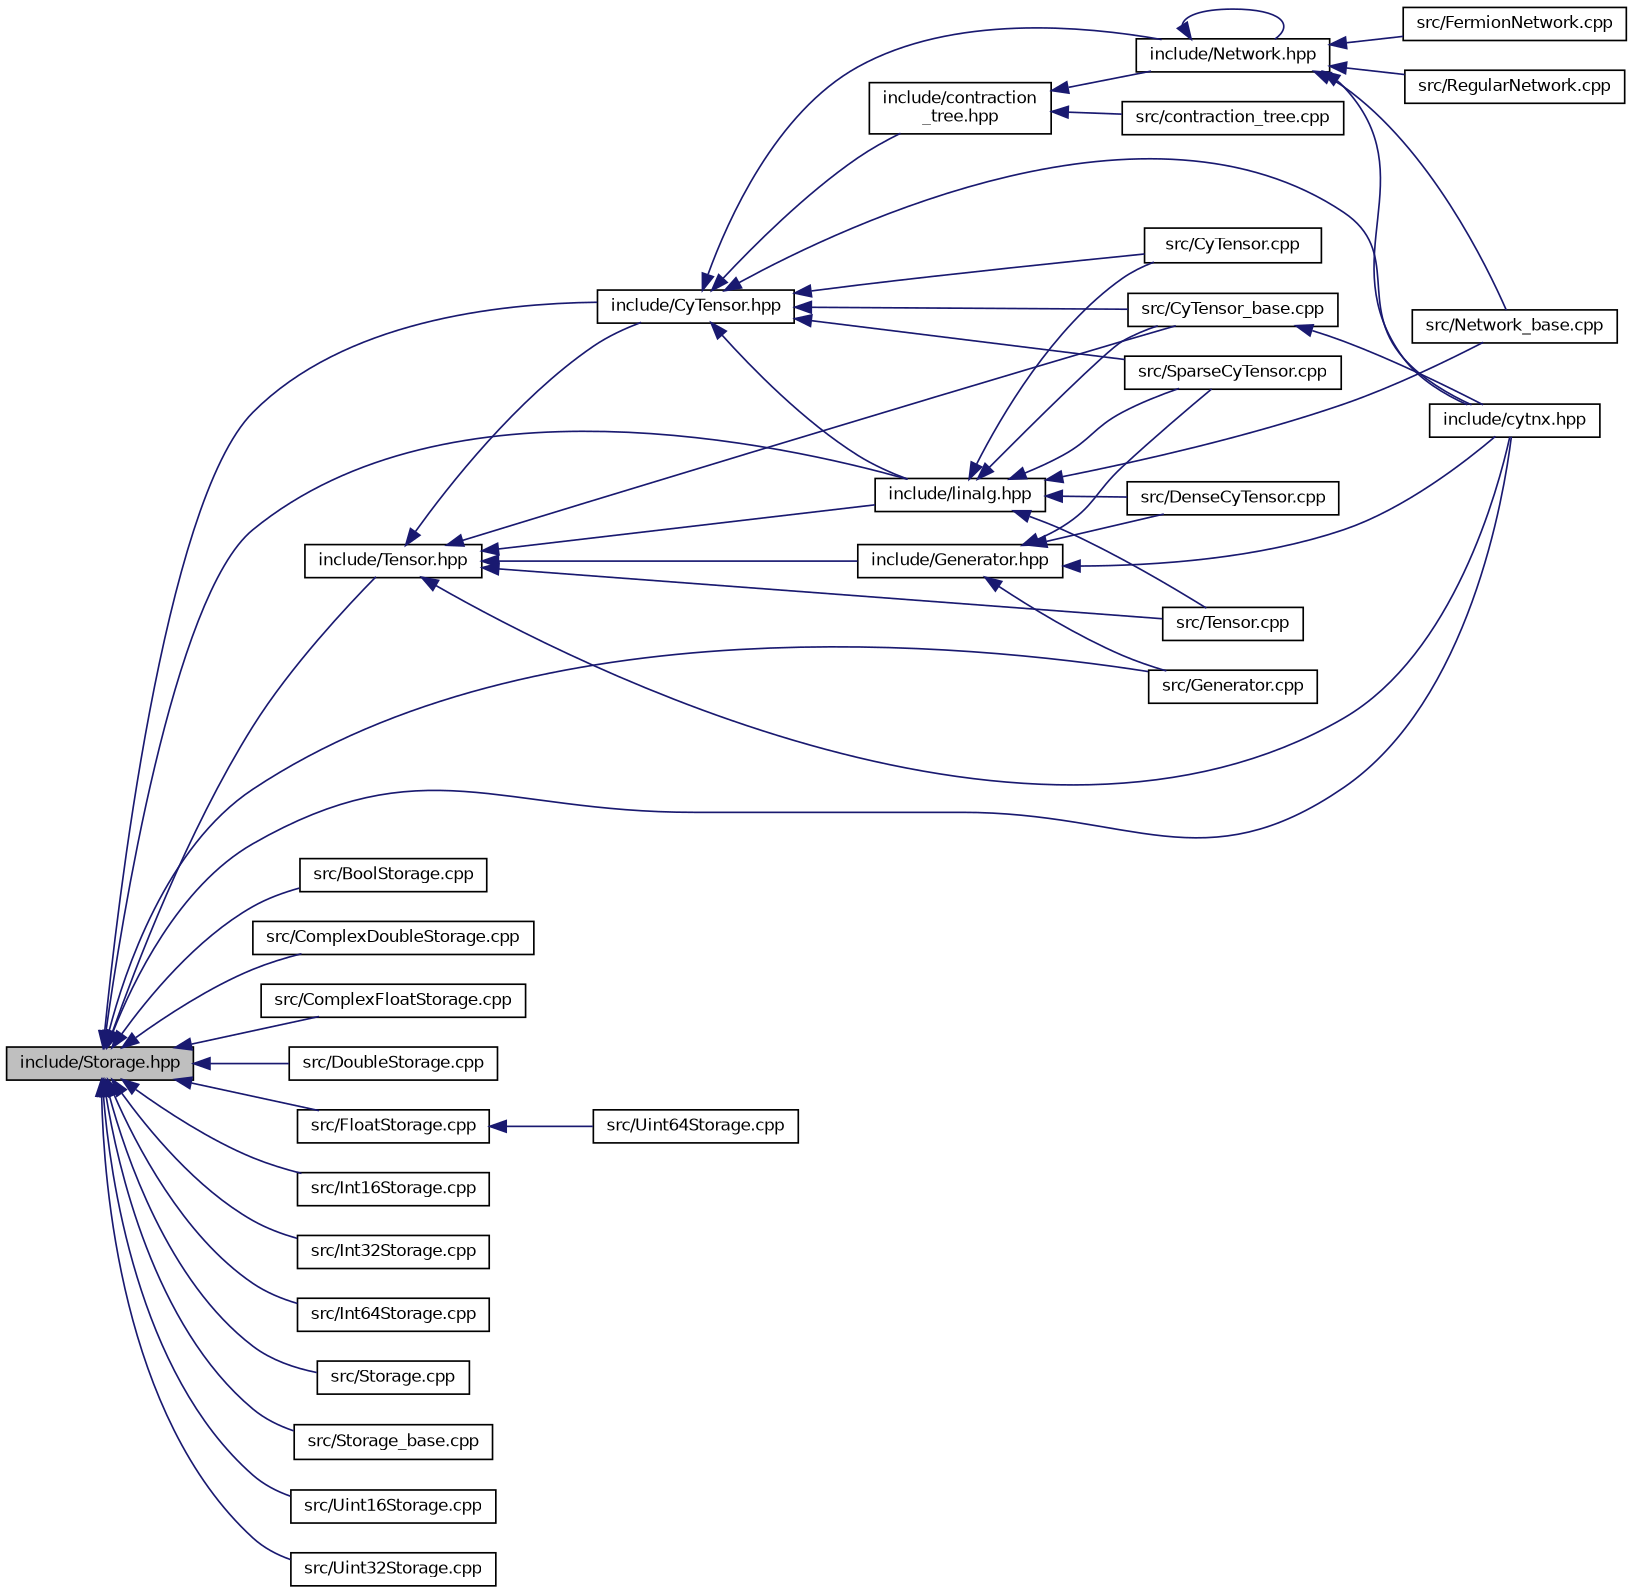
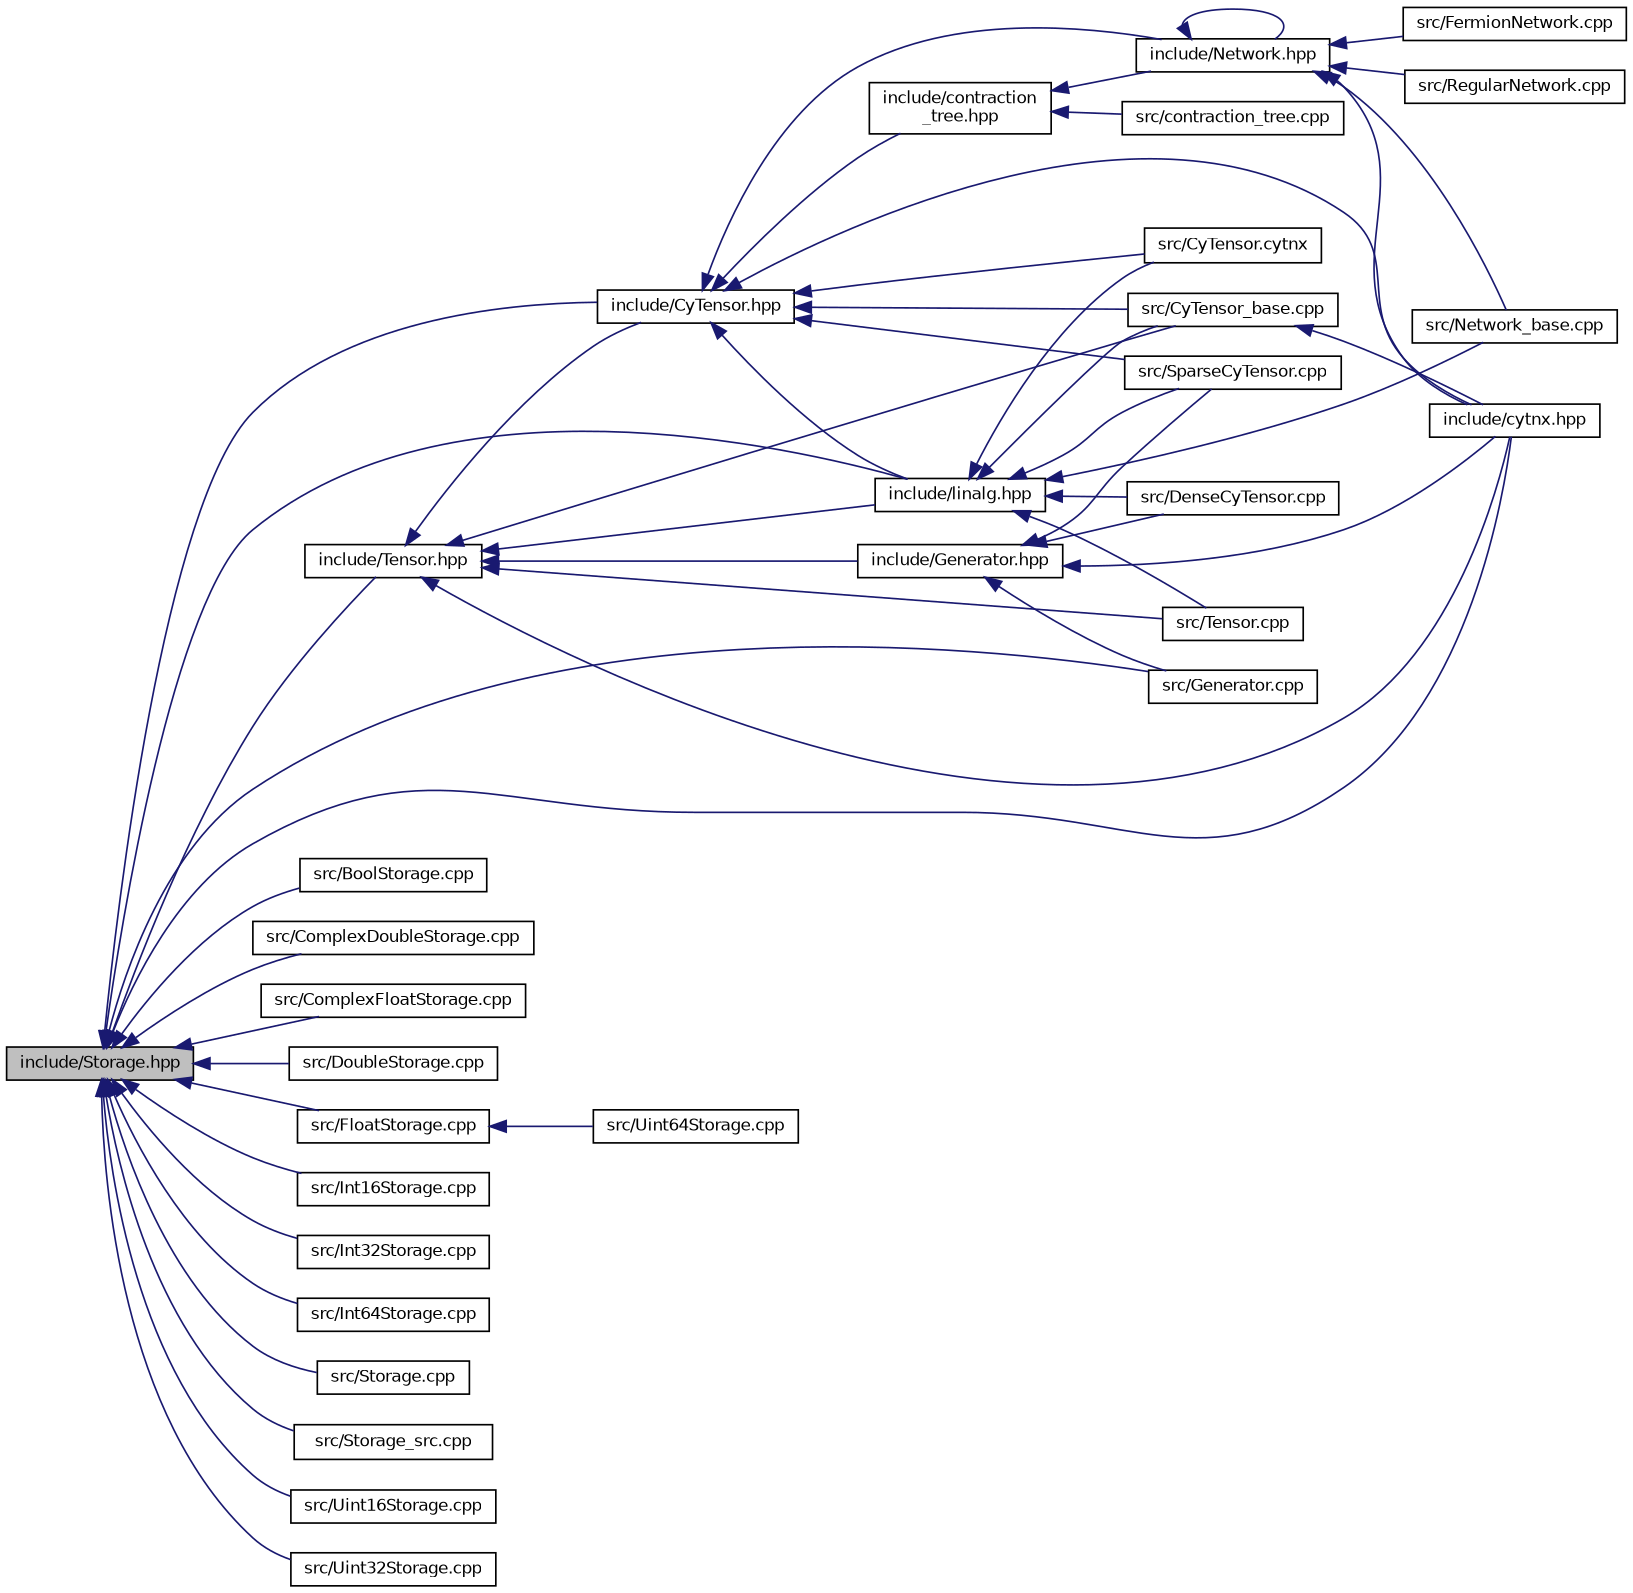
node "src/CyTensor.cpp": label "src/CyTensor.cpp" -> "src/CyTensor.cytnx"
node "src/Storage_base.cpp": label "src/Storage_base.cpp" -> "src/Storage_src.cpp"
